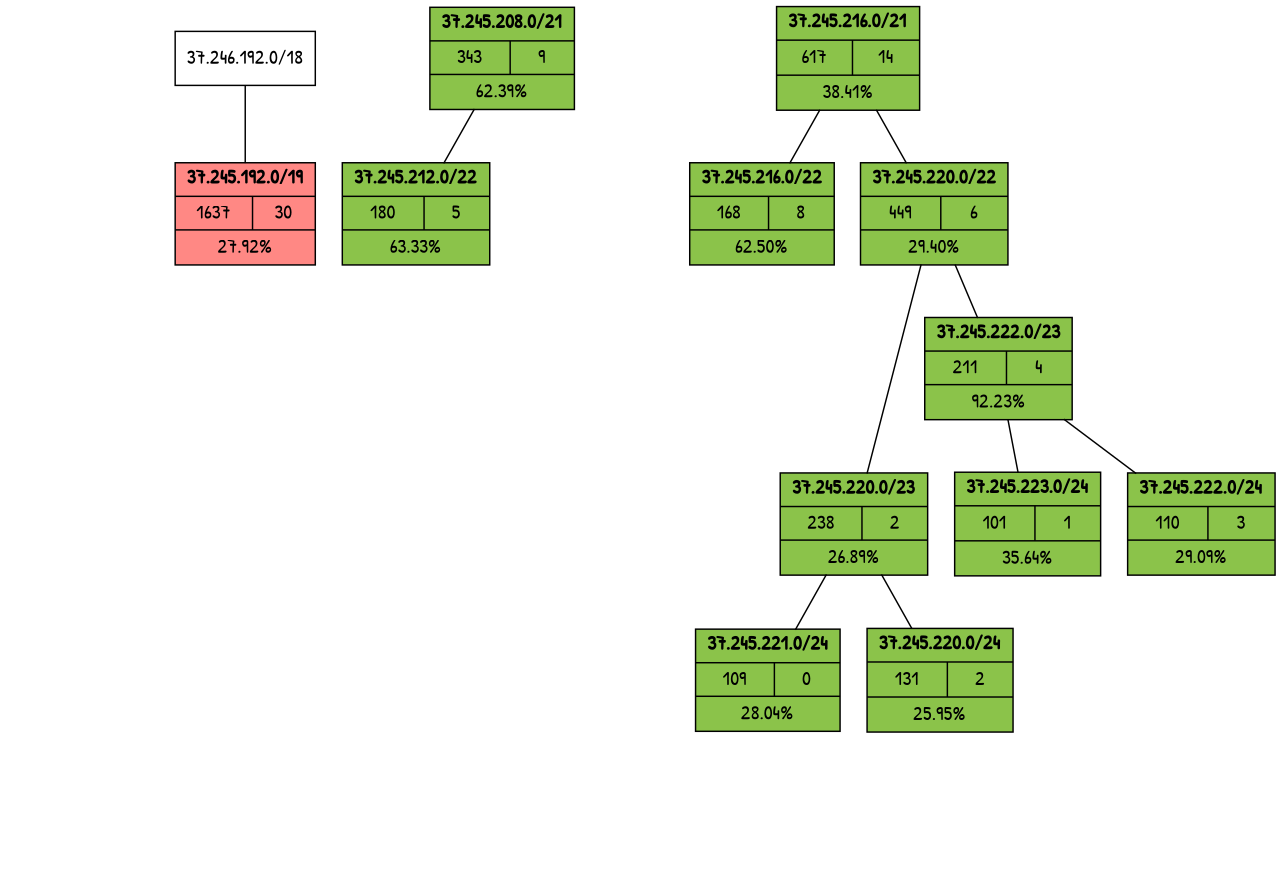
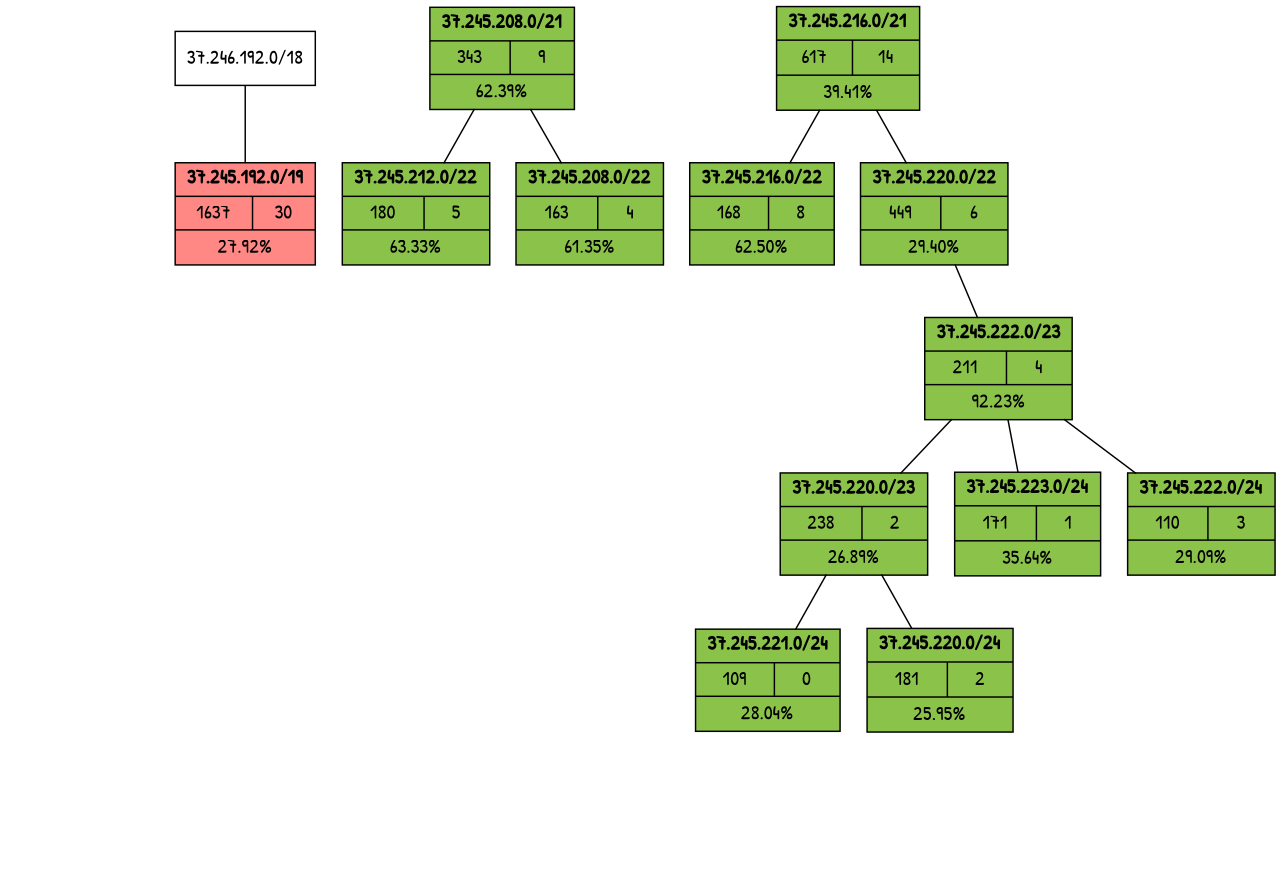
node "37.245.216.0/21": text "38.41%" -> "39.41%"
node "37.245.208.0/22": added
edge "37.245.220.0/22" -- "37.245.220.0/23": now "37.245.222.0/23" -- "37.245.220.0/23"
node "37.245.223.0/24": text "101" -> "171"
node "37.245.220.0/24": text "131" -> "181"
